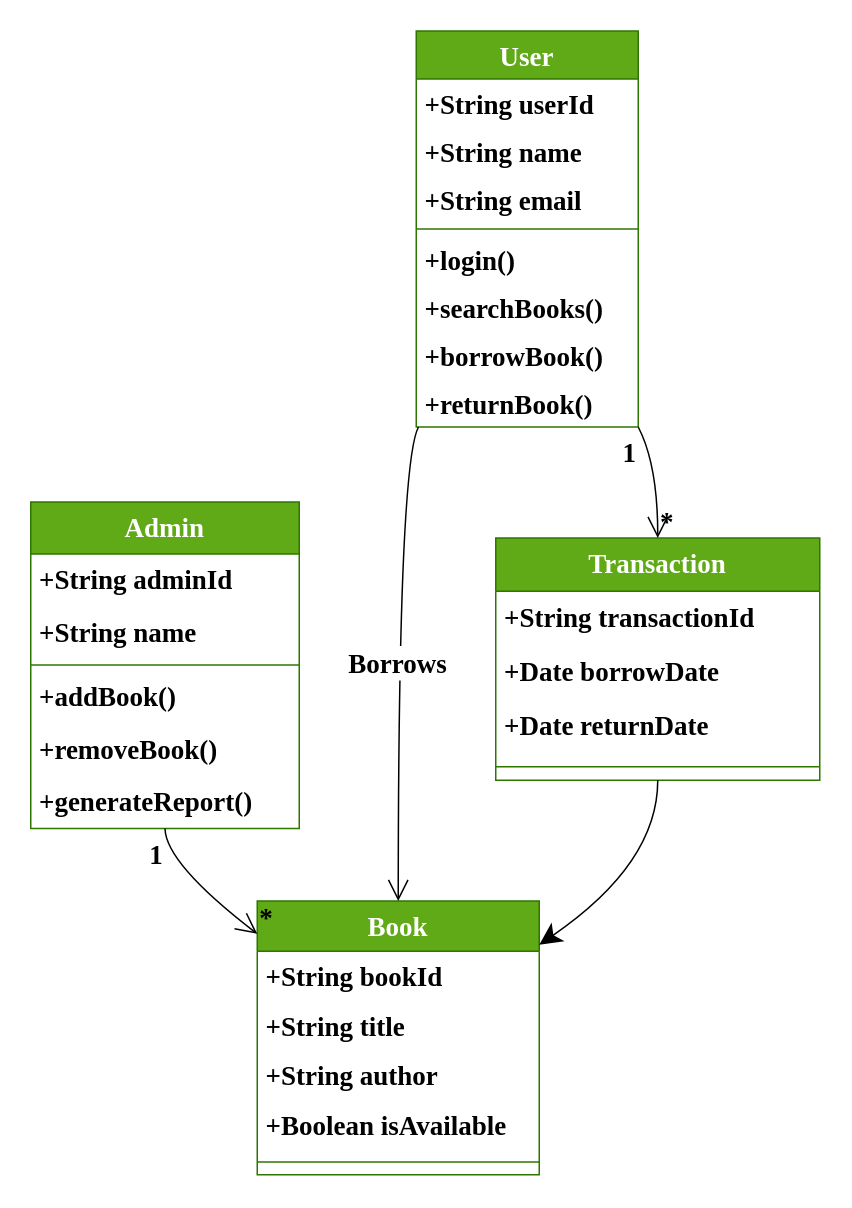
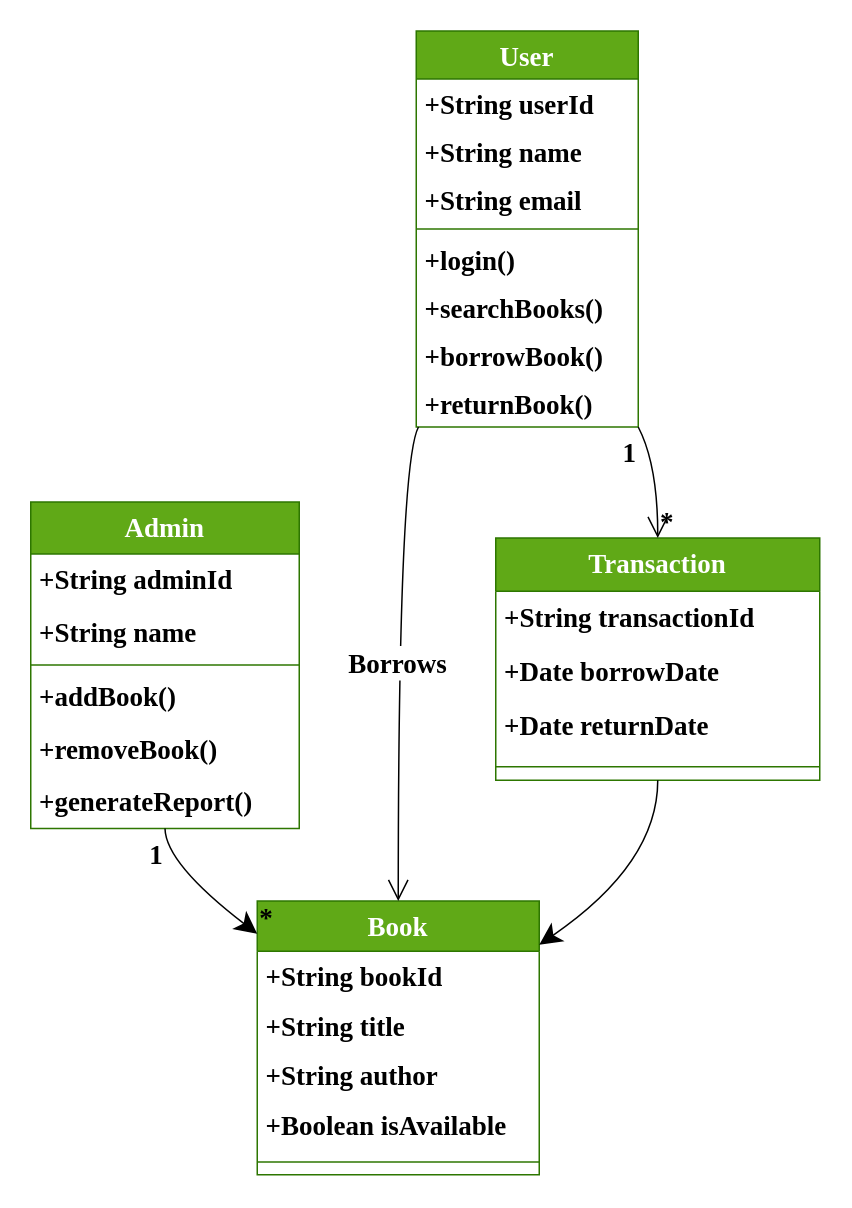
edge "Admin" -> "Book": arrowhead open -> classic
